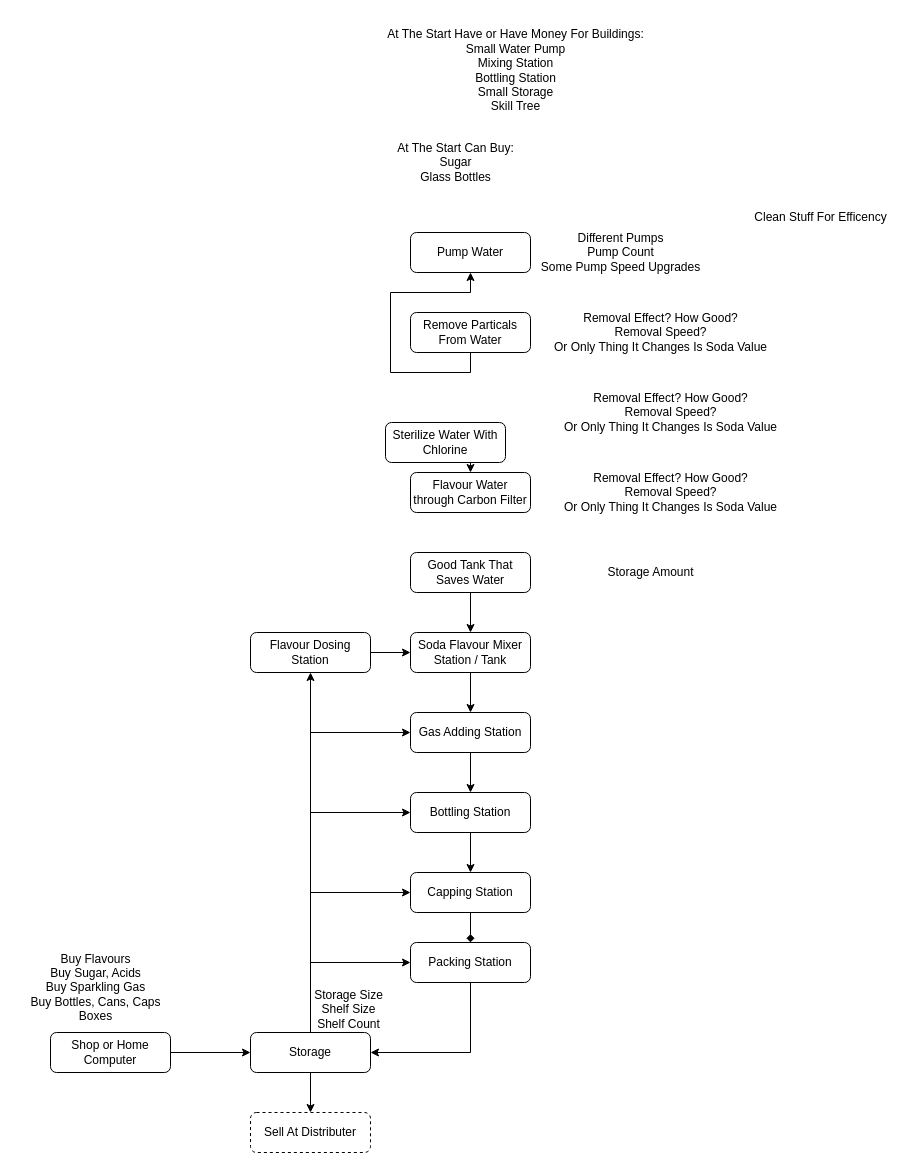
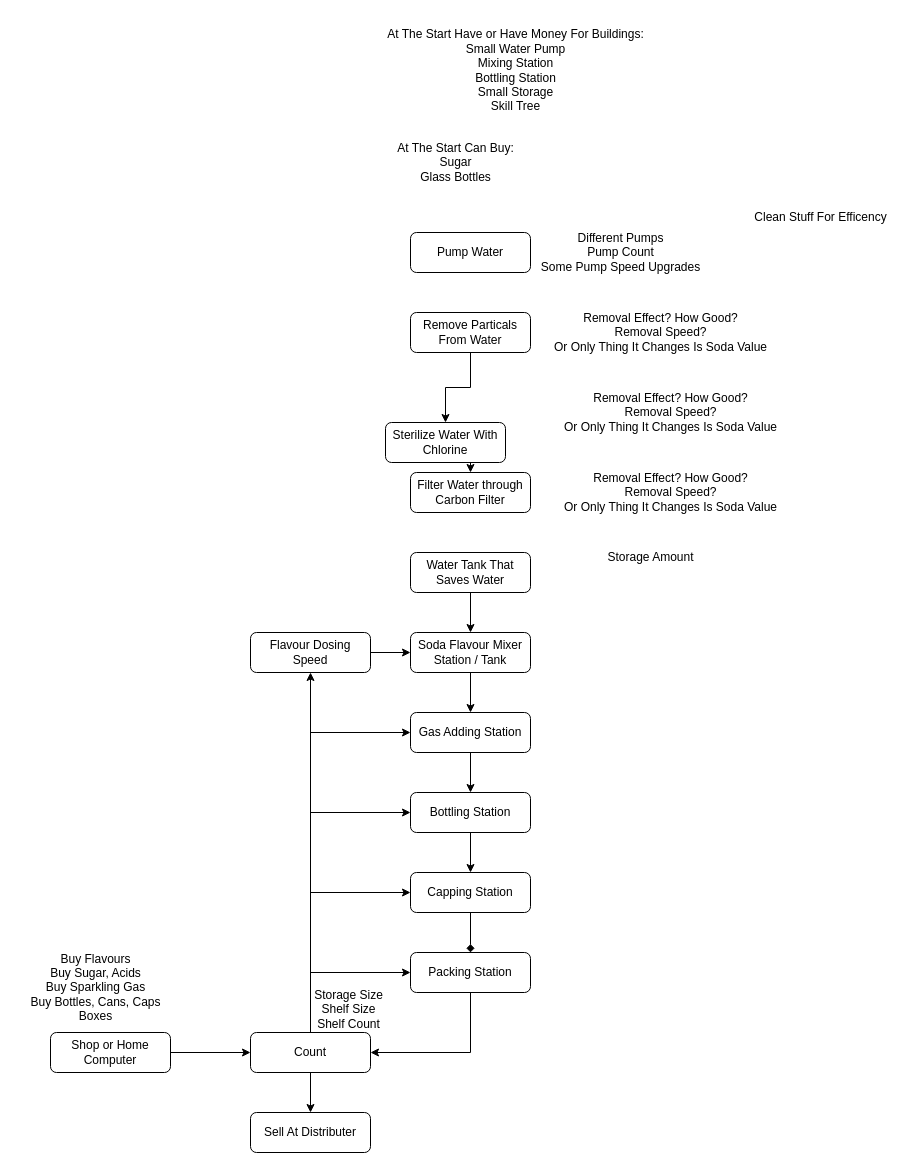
edge "Remove Particals From Water" -> "Pump Water": now "Remove Particals From Water" -> "Sterilize Water With Chlorine"
node "Flavour Water through Carbon Filter": label "Flavour Water through Carbon Filter" -> "Filter Water through Carbon Filter"
node "Good Tank That Saves Water": label "Good Tank That Saves Water" -> "Water Tank That Saves Water"
node "Storage Amount": moved (651, 573) -> (651, 558)
node "Flavour Dosing Station": label "Flavour Dosing Station" -> "Flavour Dosing Speed"
node "Packing Station": moved (471, 963) -> (471, 973)
node "Storage": label "Storage" -> "Count"
node "Sell At Distributer": style dashed -> solid
